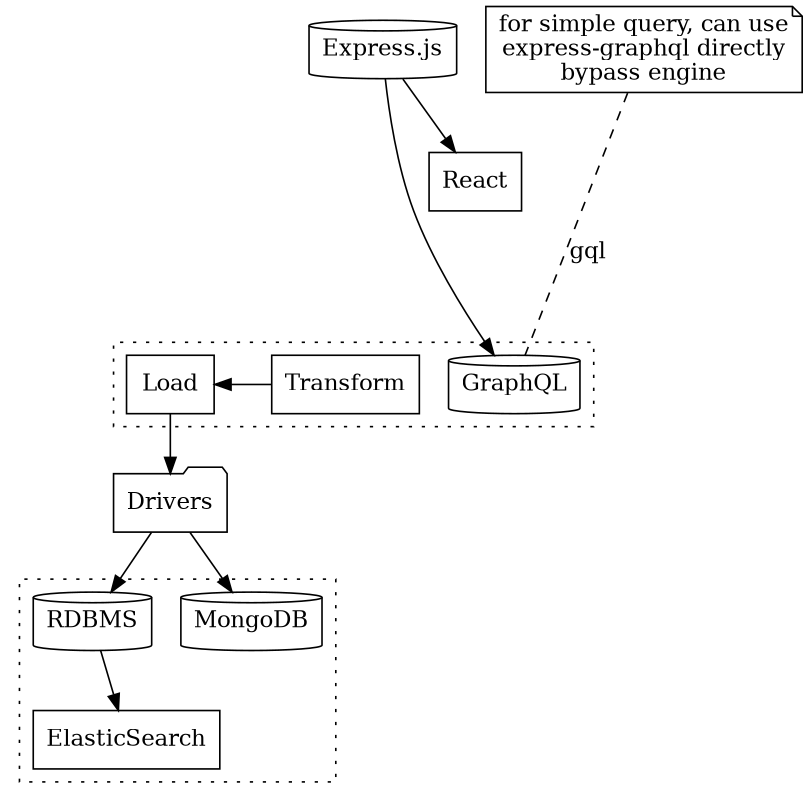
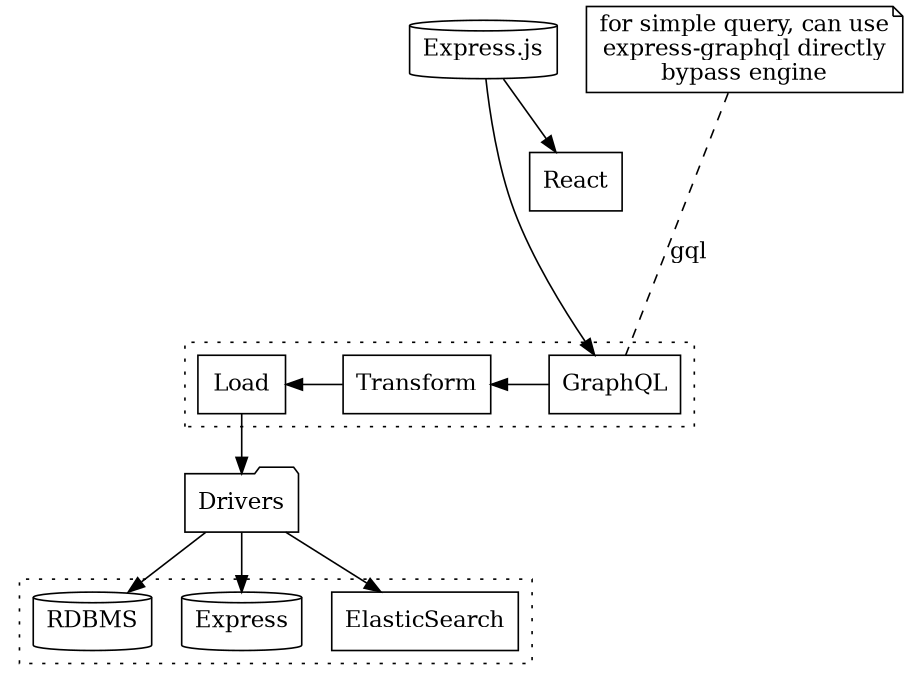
node "GraphQL": shape cylinder -> box
edge "GraphQL" -> "Transform": added
node "MongoDB": label "MongoDB" -> "Express"
edge "RDBMS" -> "ElasticSearch": now "Drivers" -> "ElasticSearch"
